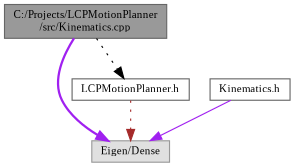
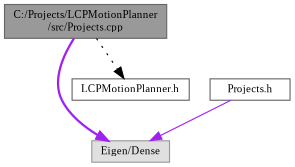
node "C:/Projects/LCPMotionPlanner /src/Kinematics.cpp": label "C:/Projects/LCPMotionPlanner /src/Kinematics.cpp" -> "C:/Projects/LCPMotionPlanner /src/Projects.cpp"
node "Kinematics.h": label "Kinematics.h" -> "Projects.h"
edge "LCPMotionPlanner.h" -> "Eigen/Dense": removed
